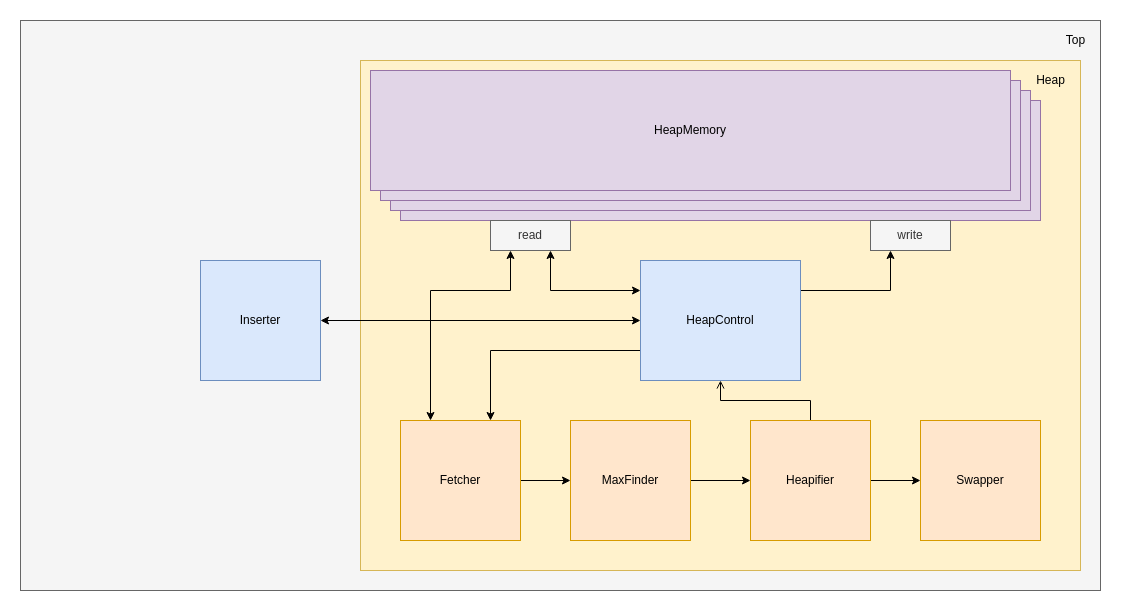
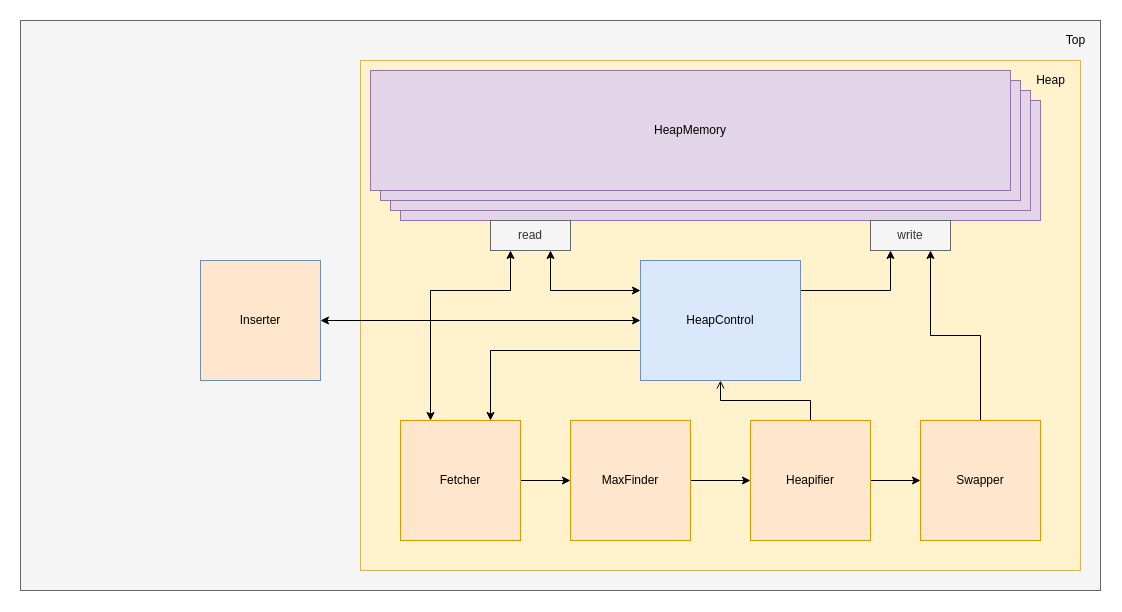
node "Inserter": fillcolor #dae8fc -> #ffe6cc
edge "Swapper" -> "write": added
